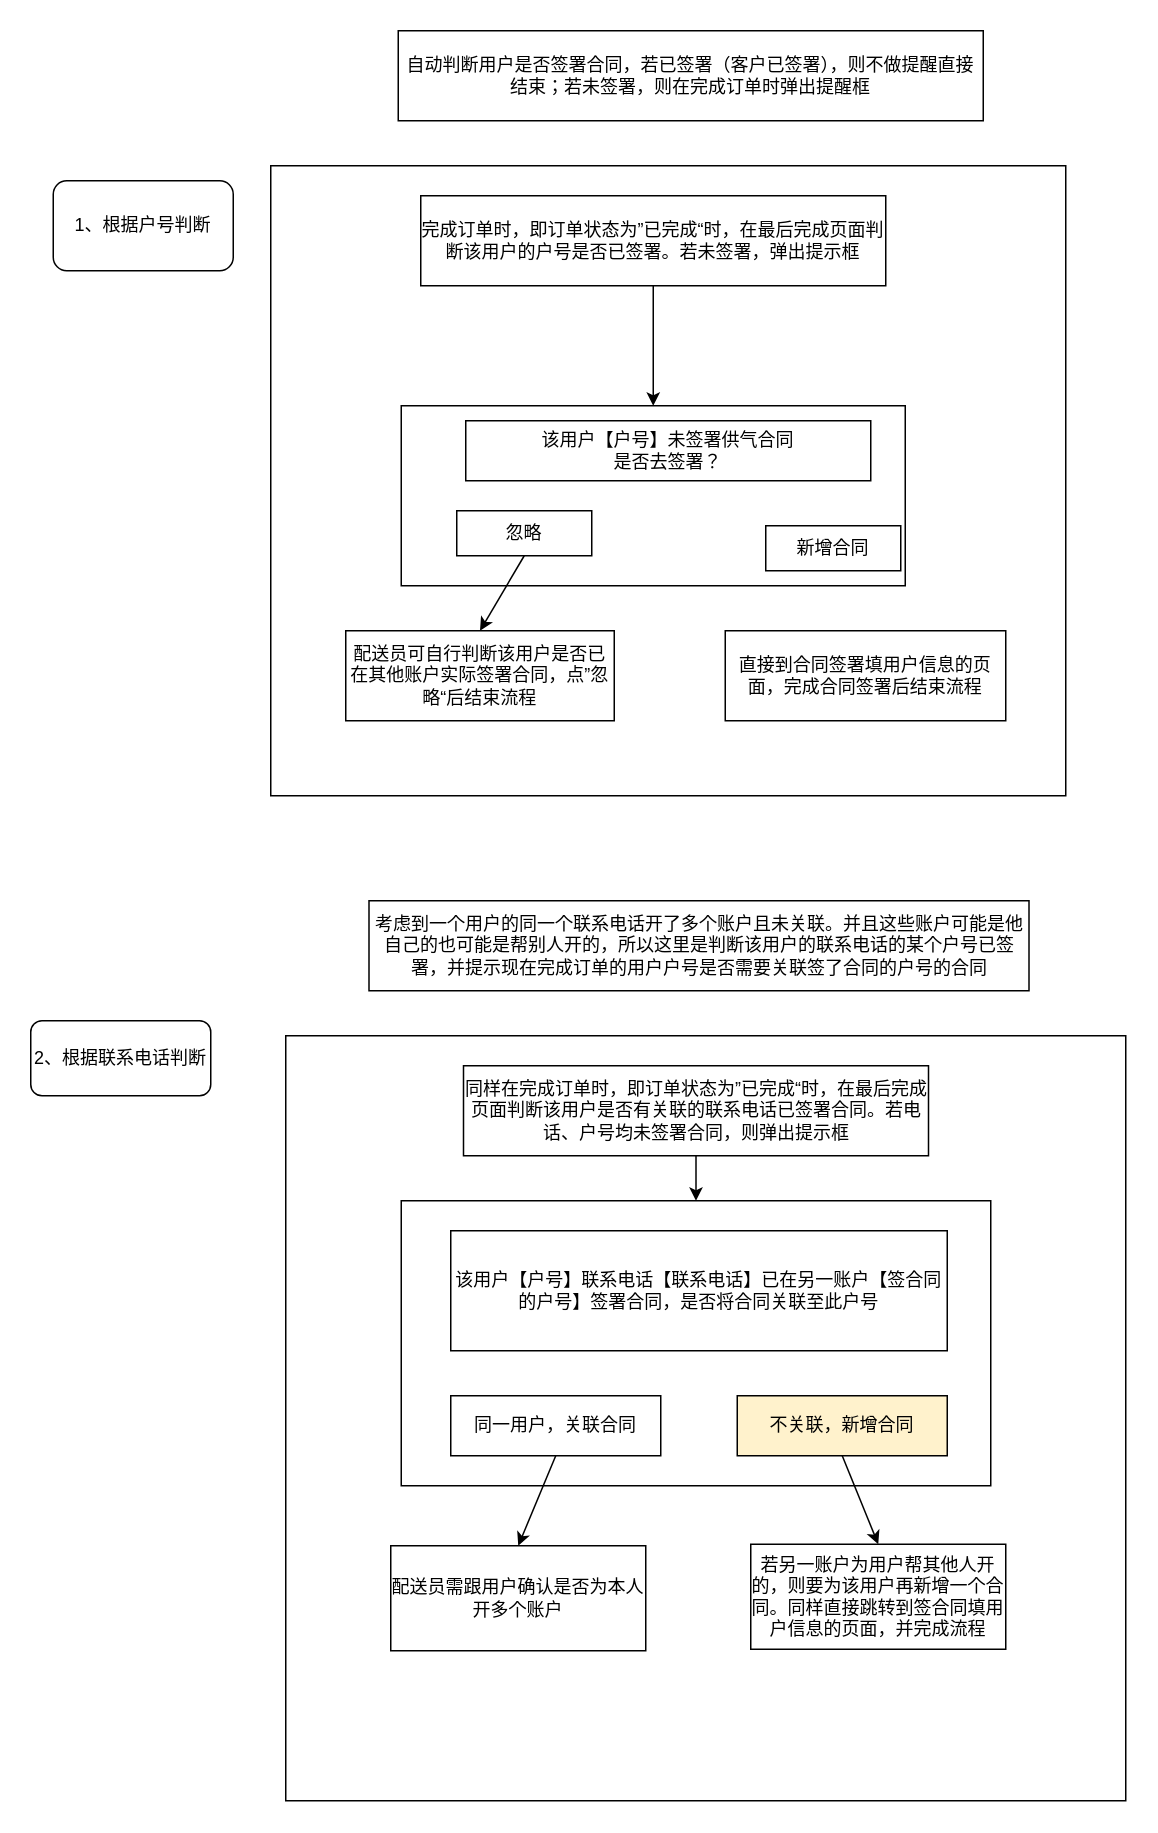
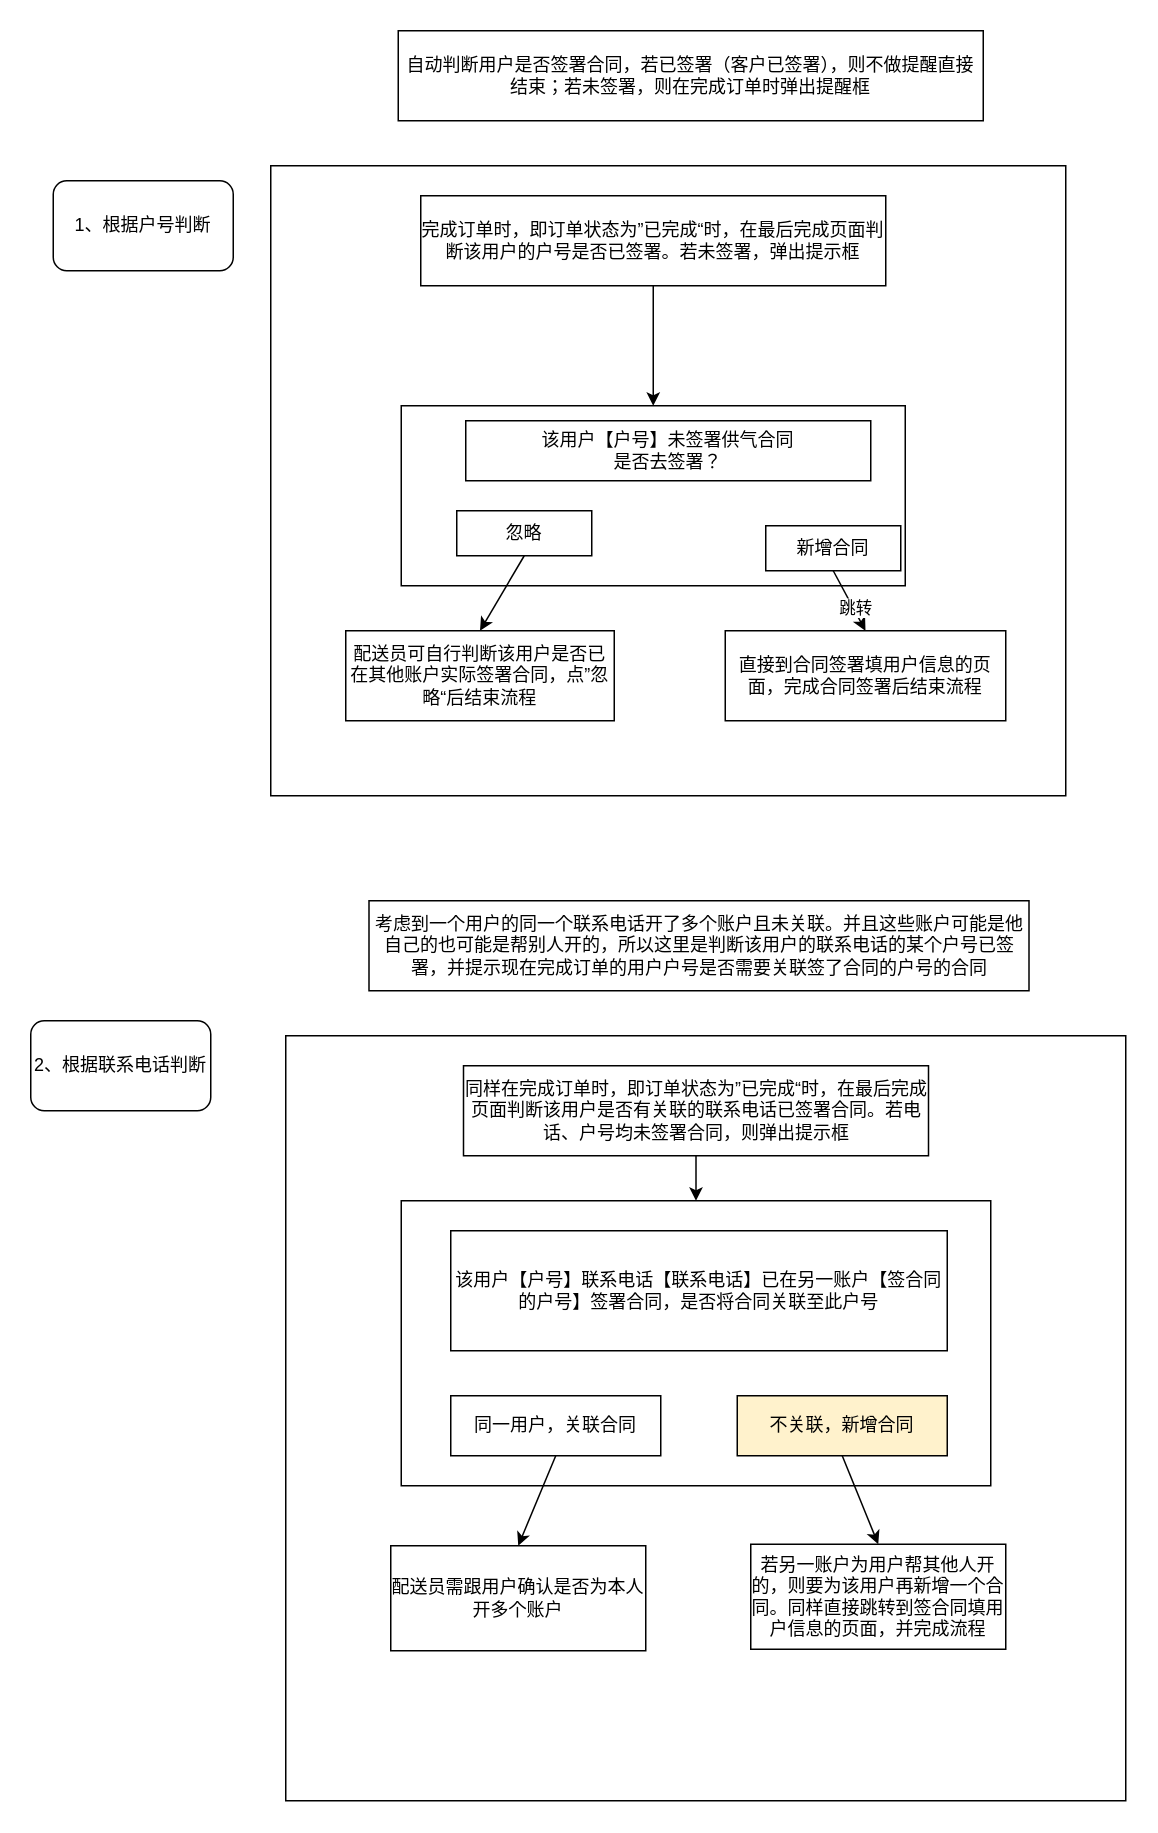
edge "新增合同" -> "直接到合同签署填用户信息的页面，完成合同签署后结束流程": added, label "跳转"
node "2、根据联系电话判断": size 180x75 -> 180x90
